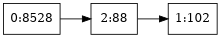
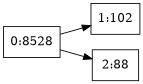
edge "2:88" -> "1:102": now "0:8528" -> "1:102"
